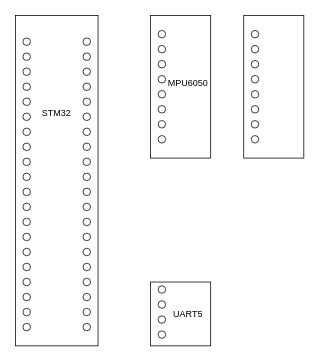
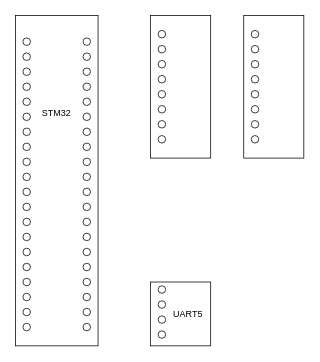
node "MPU6050": removed
